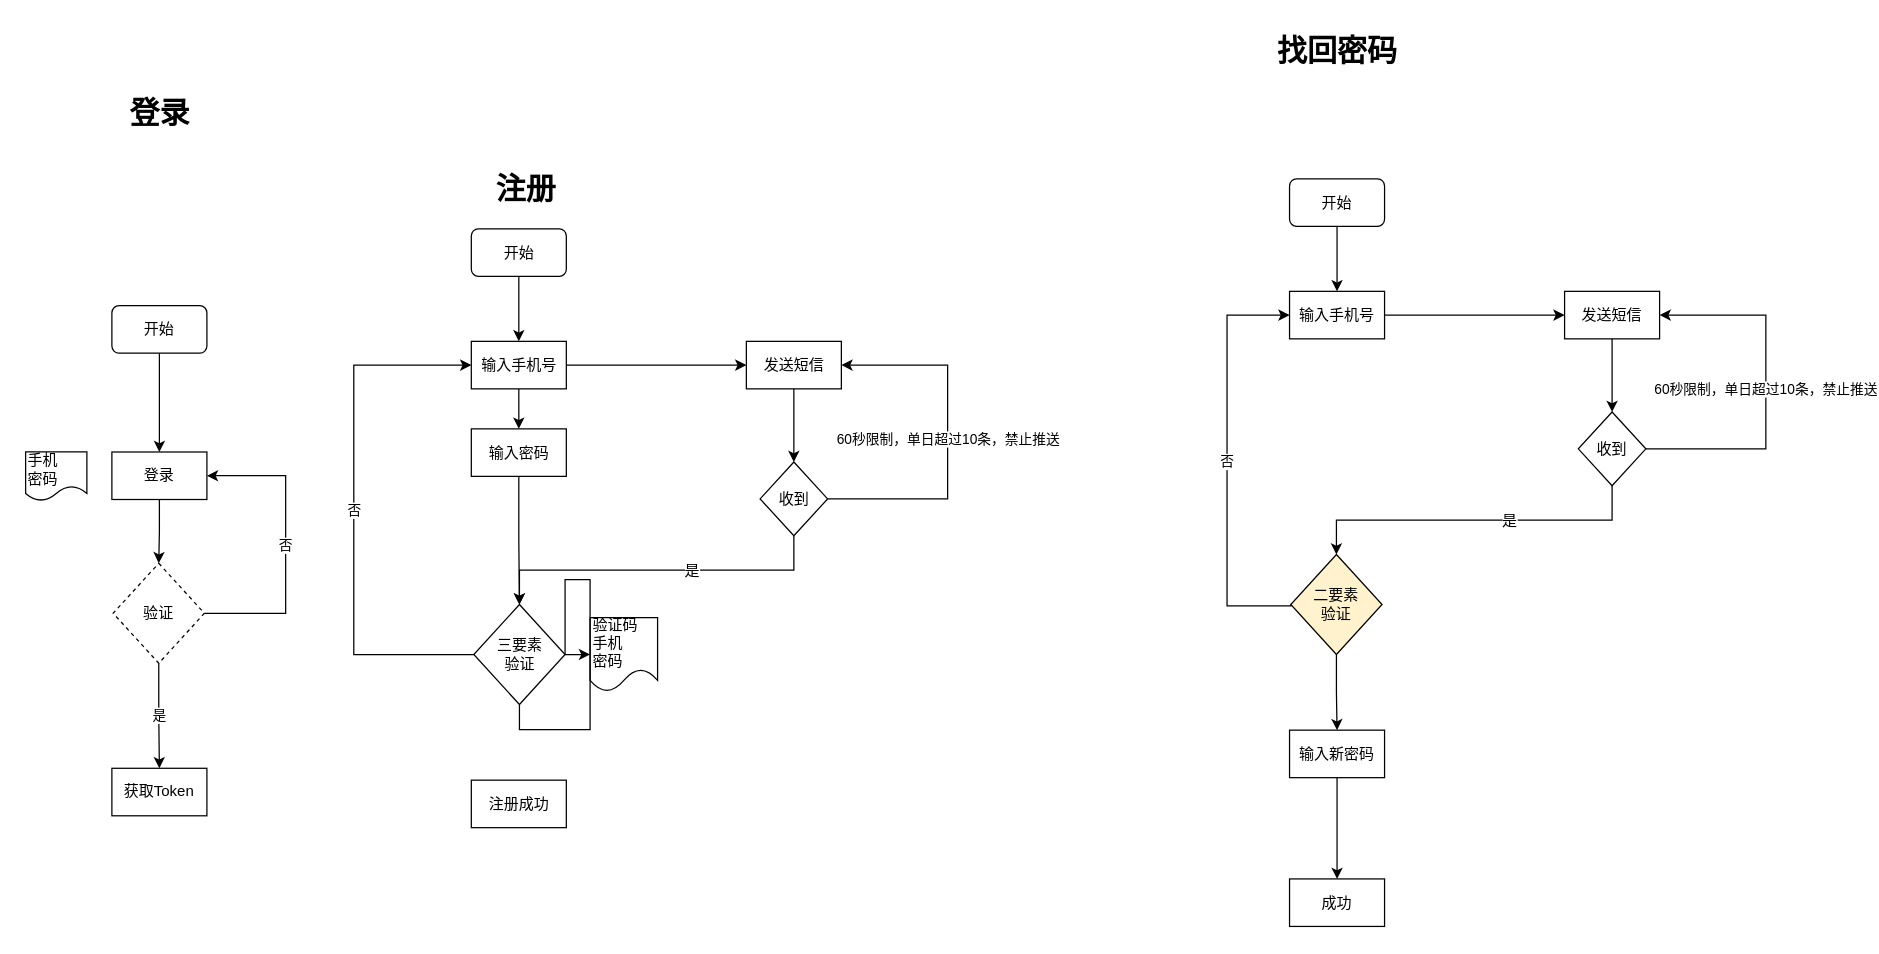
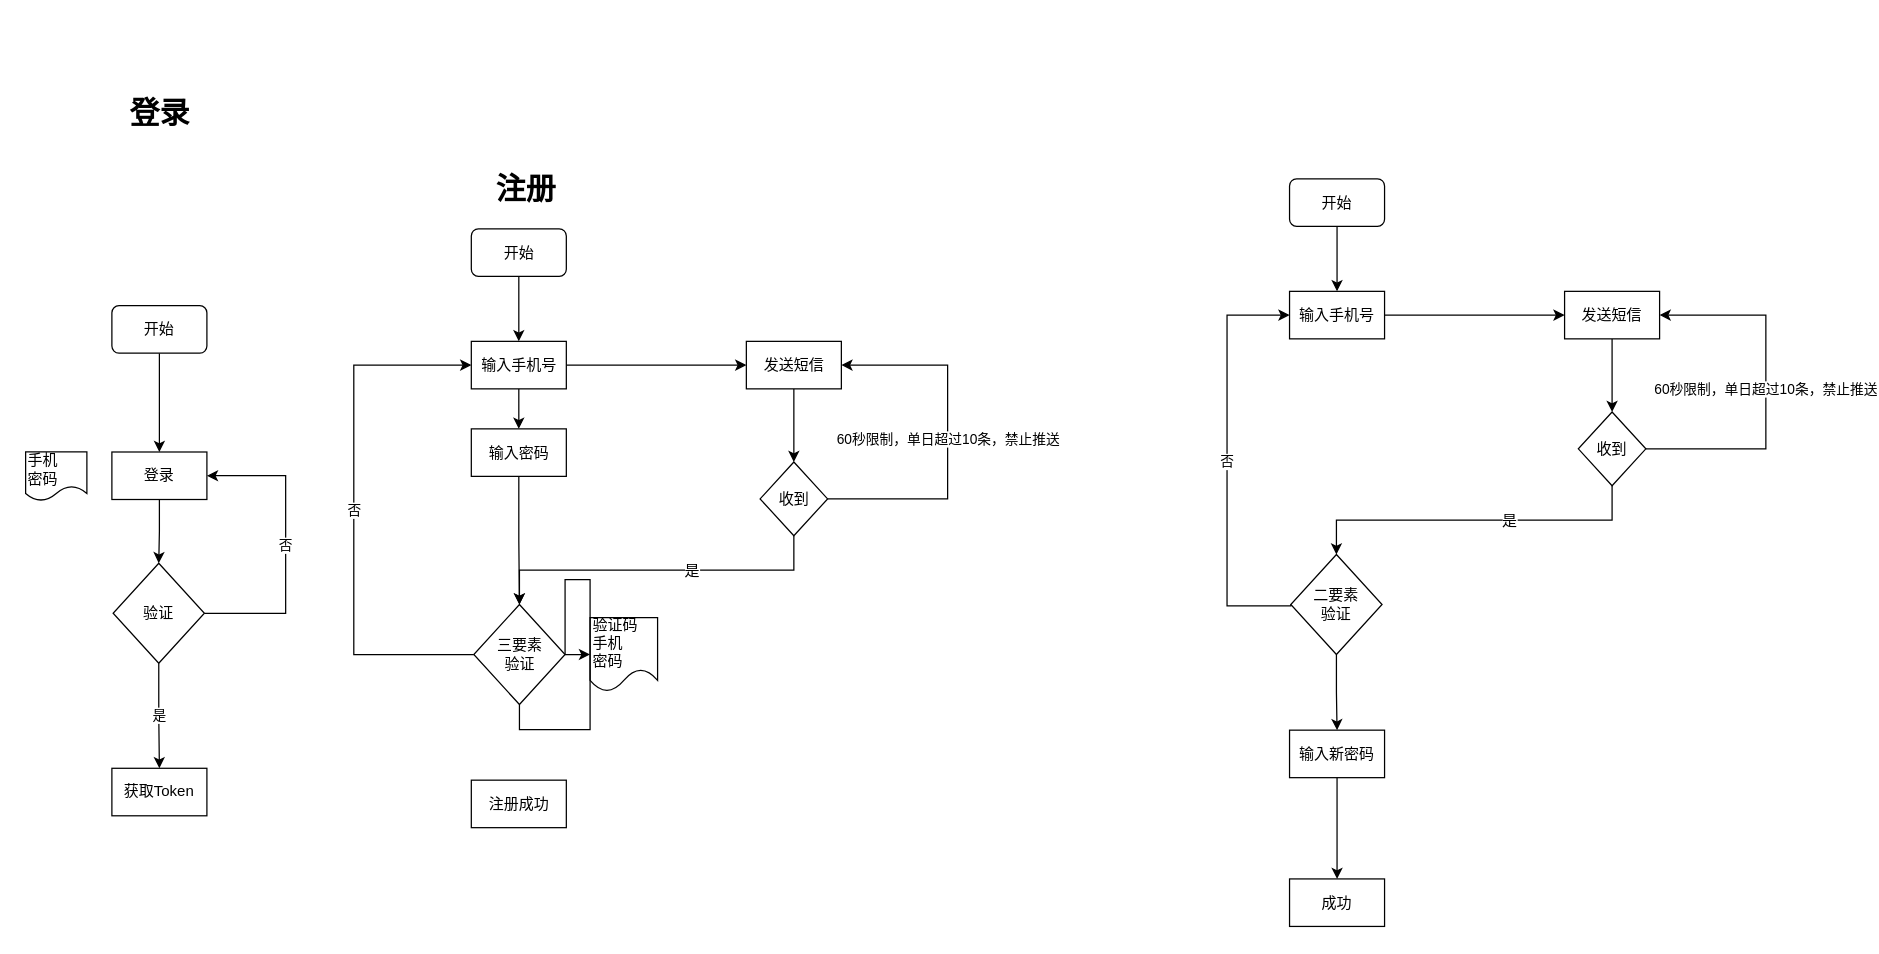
node "找回密码": removed
node "二要素 验证": fillcolor #fff2cc -> #ffffff
node "验证": style dashed -> solid
